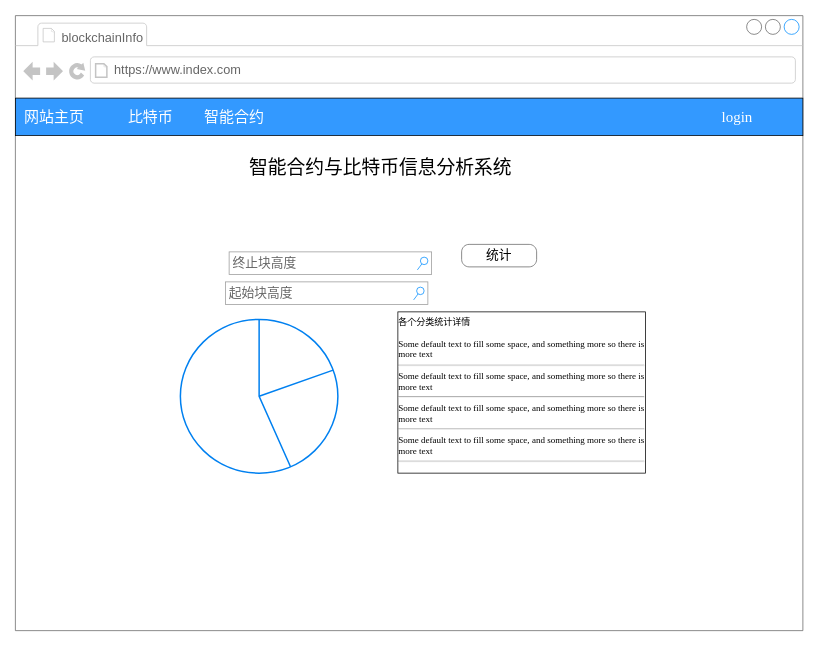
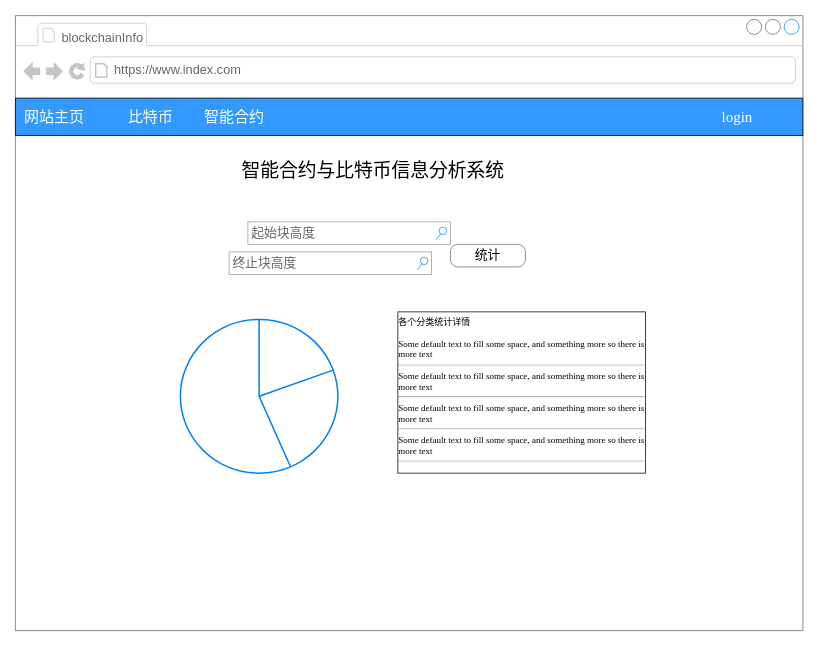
node "智能合约与比特币信息分析系统": moved (405, 169) -> (398, 173)
node "统计": moved (499, 255) -> (488, 255)
node "起始块高度": moved (327, 293) -> (349, 233)
